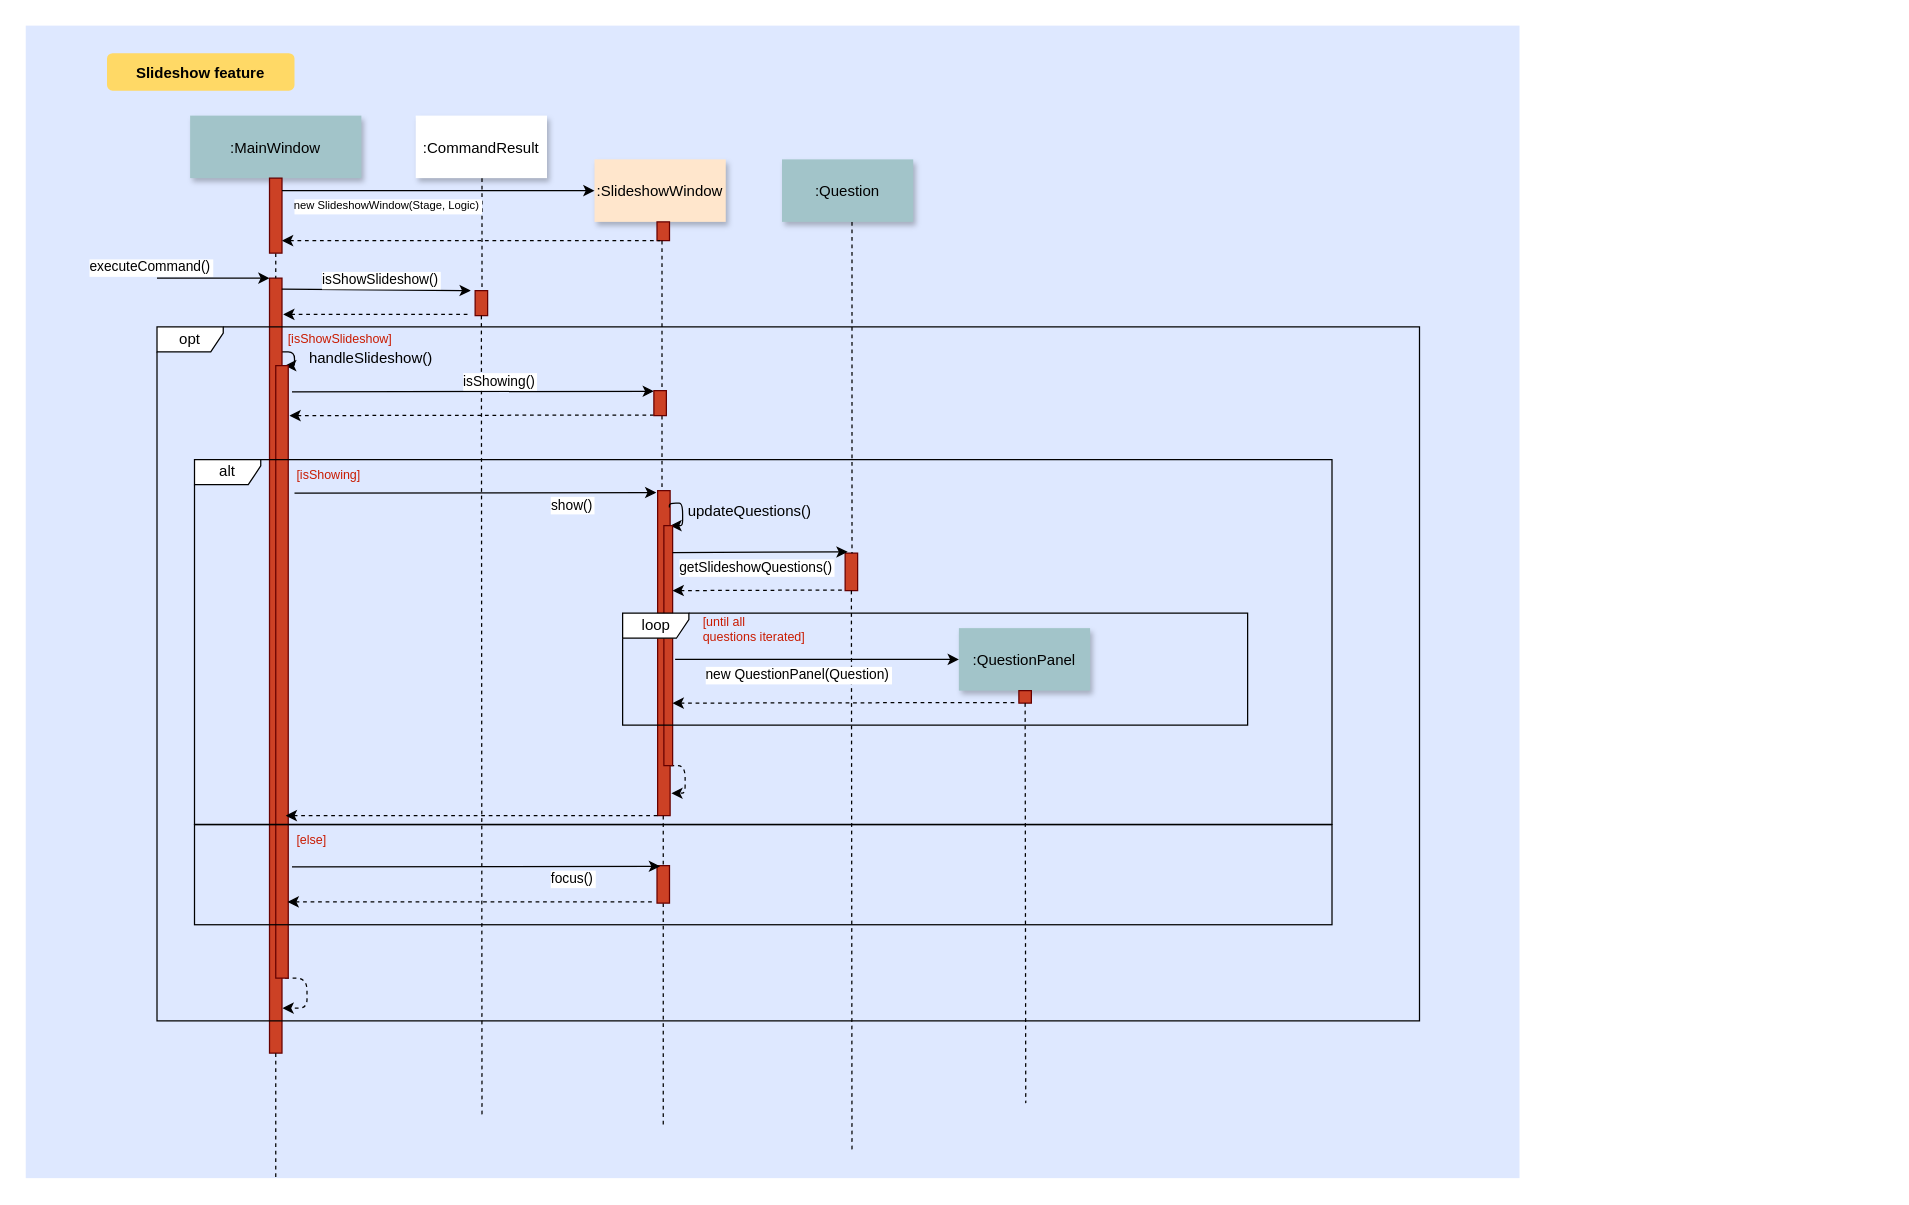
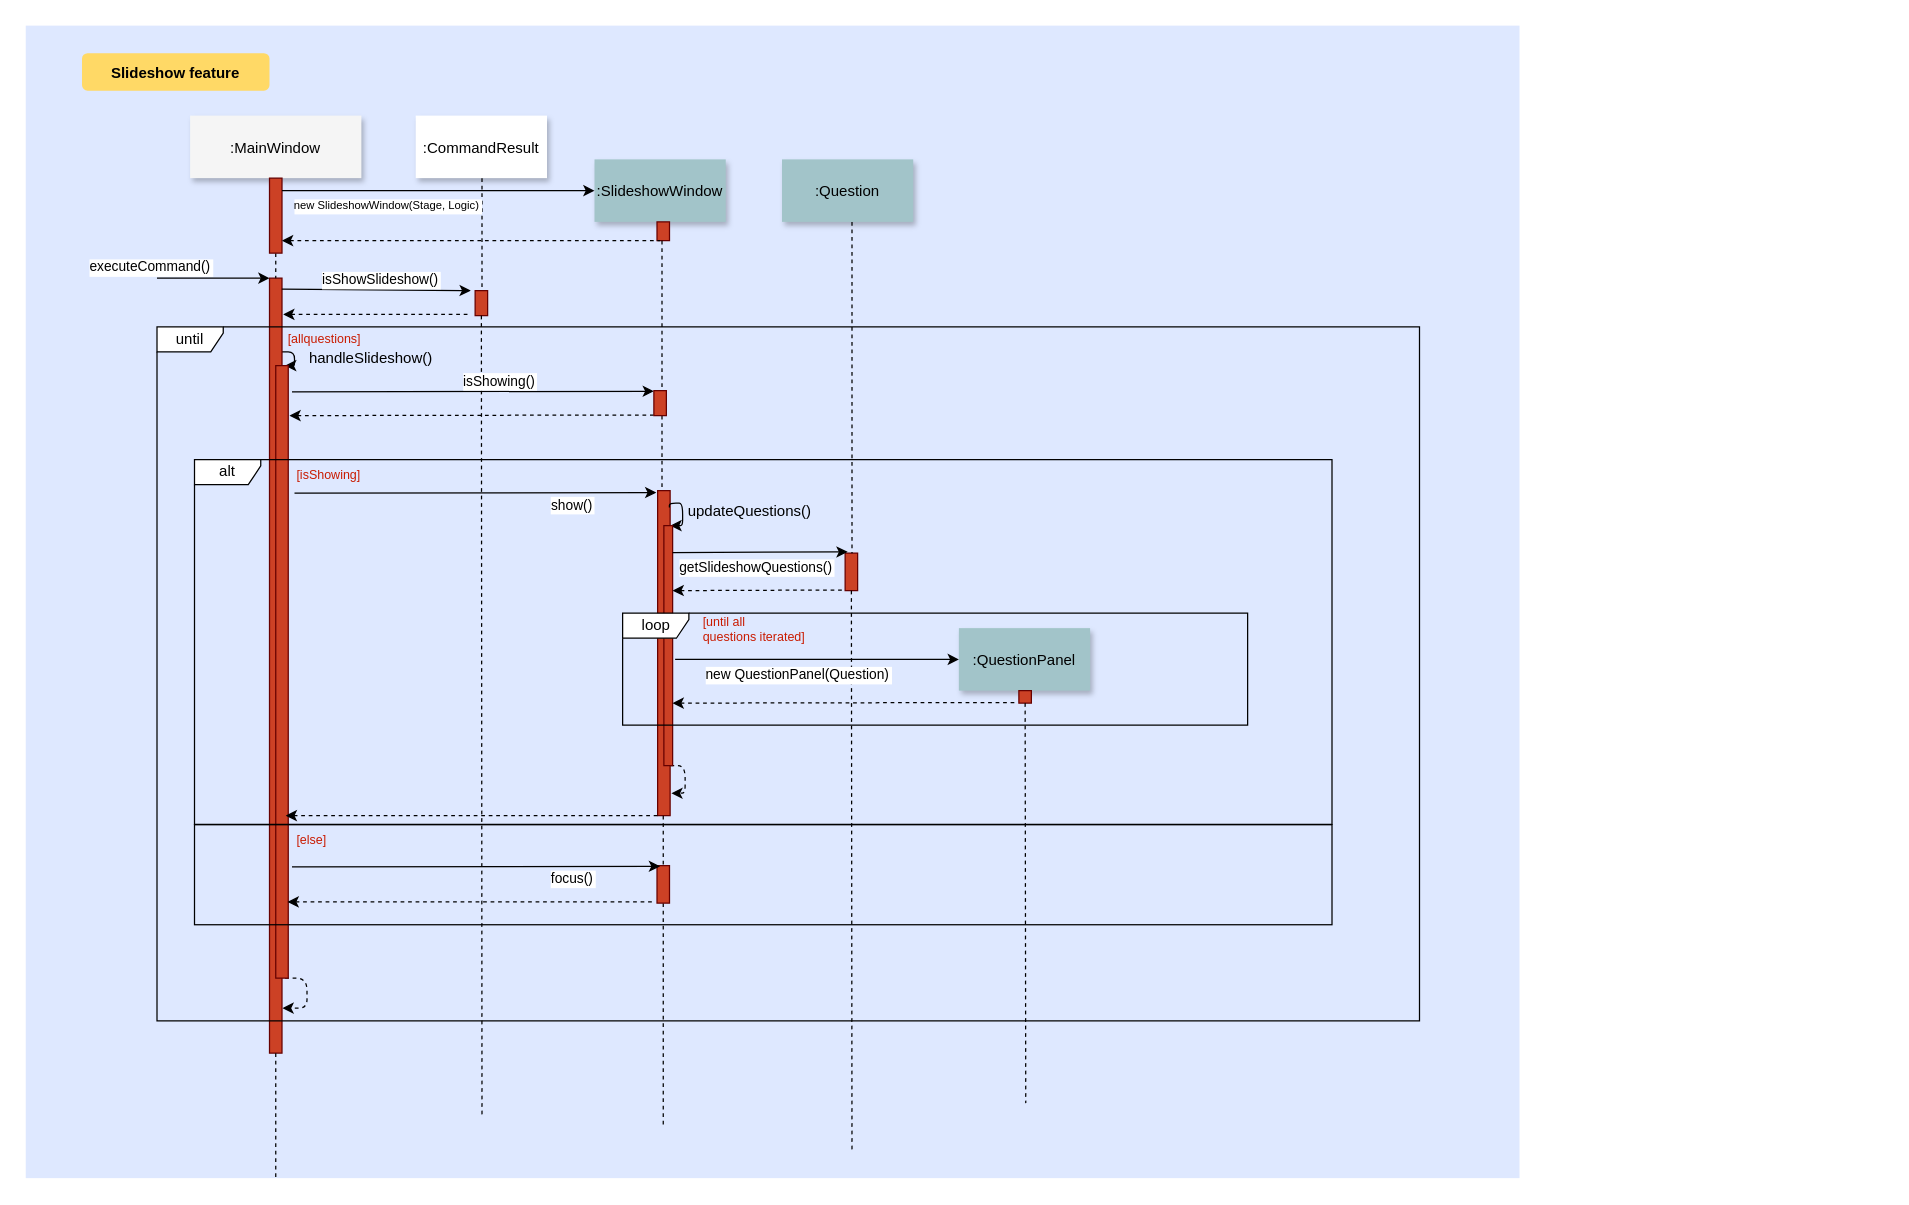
node "Slideshow feature": moved (201, 72) -> (176, 72)
node ":MainWindow": fillcolor #a2c4c9 -> #f5f5f5
node ":SlideshowWindow": fillcolor #ffe6cc -> #a2c4c9
node "opt": label "opt" -> "until"
node "[isShowSlideshow]": label "[isShowSlideshow]" -> "[allquestions]"
